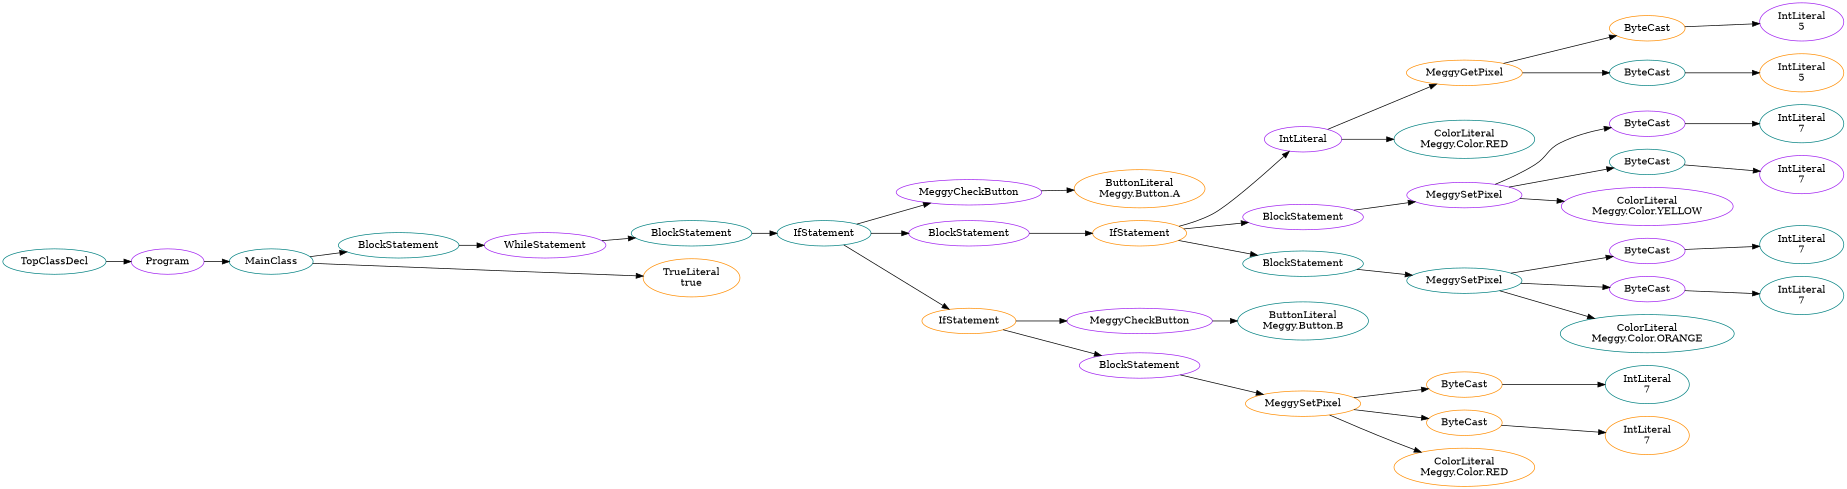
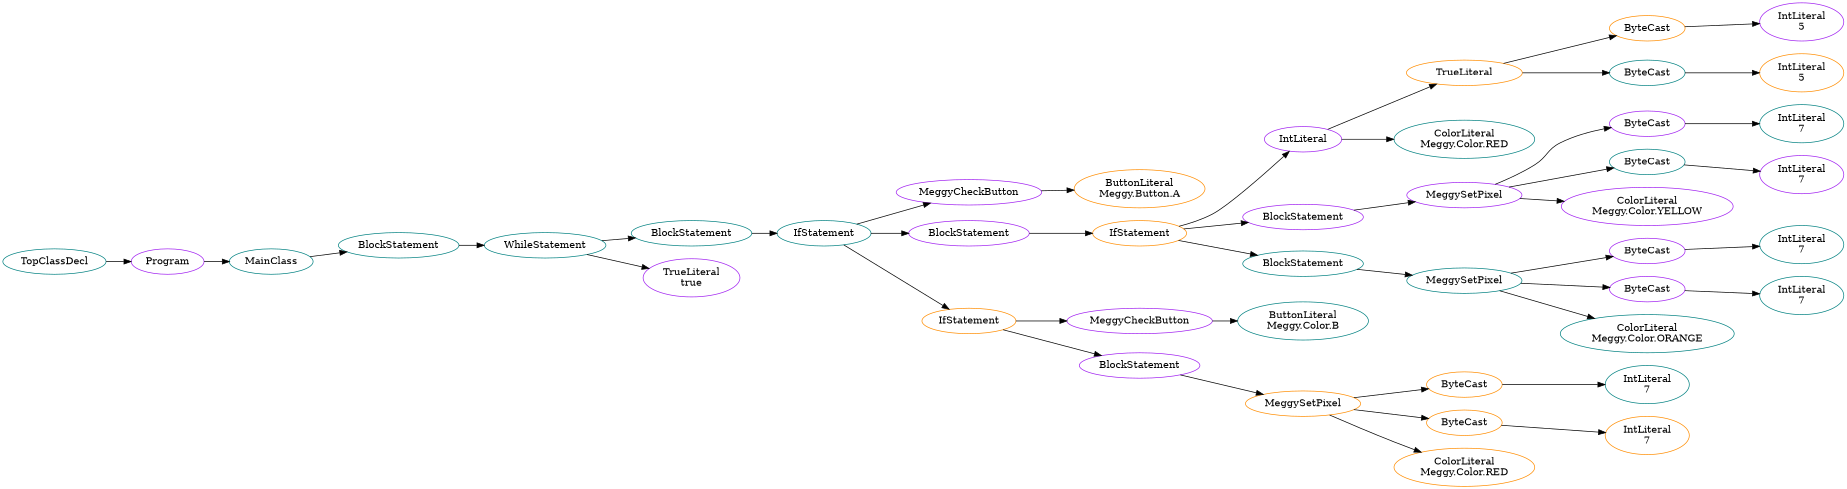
node "MeggyGetPixel": label "MeggyGetPixel" -> "TrueLiteral"
node "WhileStatement": color purple -> teal
edge "MainClass" -> "TrueLiteral true": now "WhileStatement" -> "TrueLiteral true"
node "TrueLiteral true": color darkorange -> purple
node "ButtonLiteral Meggy.Button.B": label "ButtonLiteral Meggy.Button.B" -> "ButtonLiteral Meggy.Color.B"
